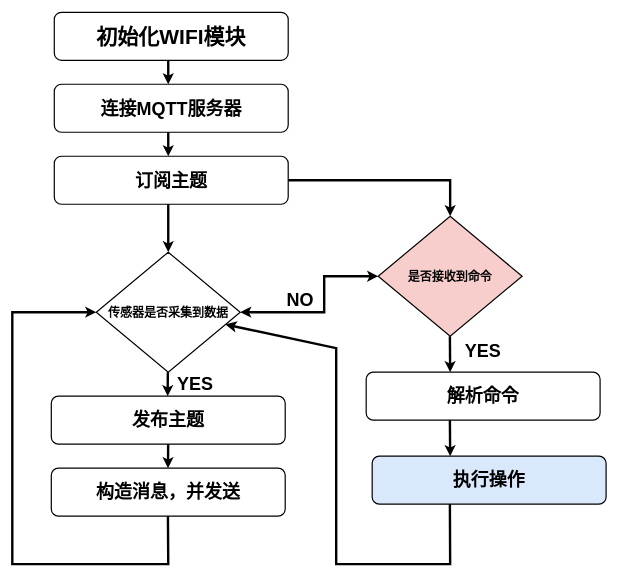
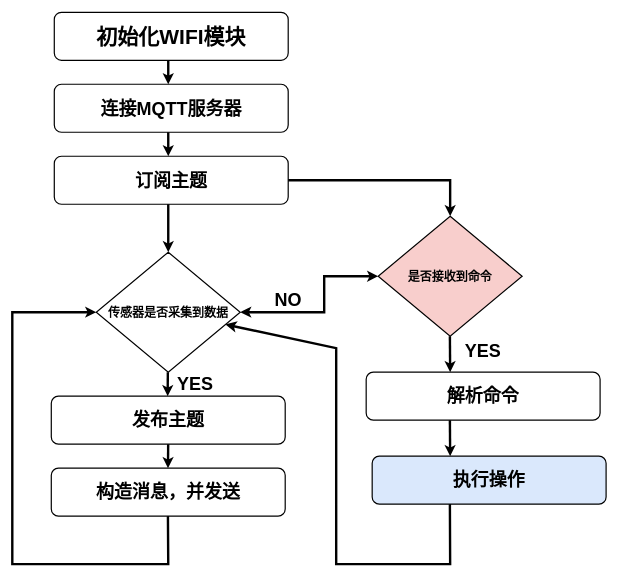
node "NO": moved (300, 300) -> (288, 300)
